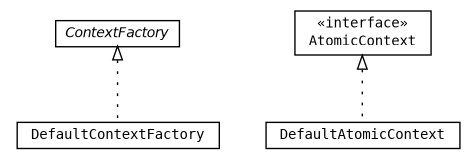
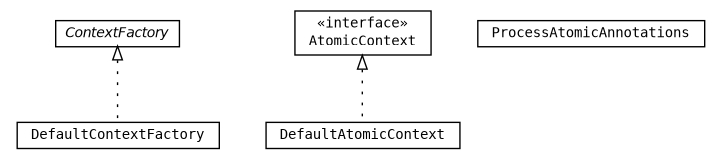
node "ProcessAtomicAnnotations": added
